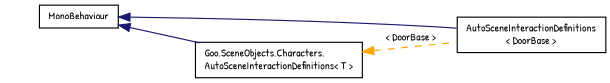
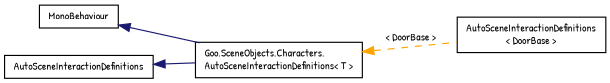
edge "AutoSceneInteractionDefinitions < DoorBase >" -> "MonoBehaviour": removed
node "AutoSceneInteractionDefinitions": added
